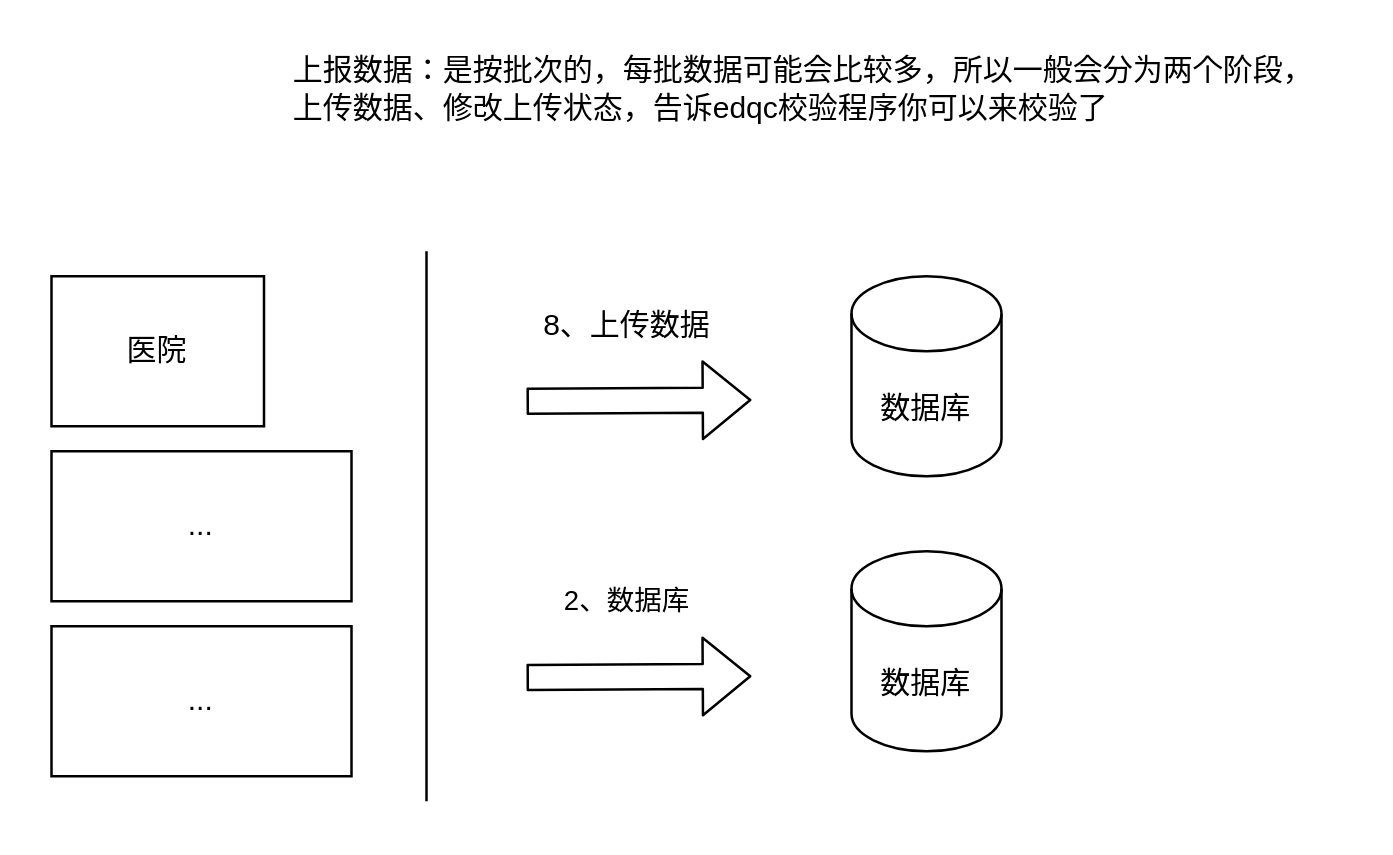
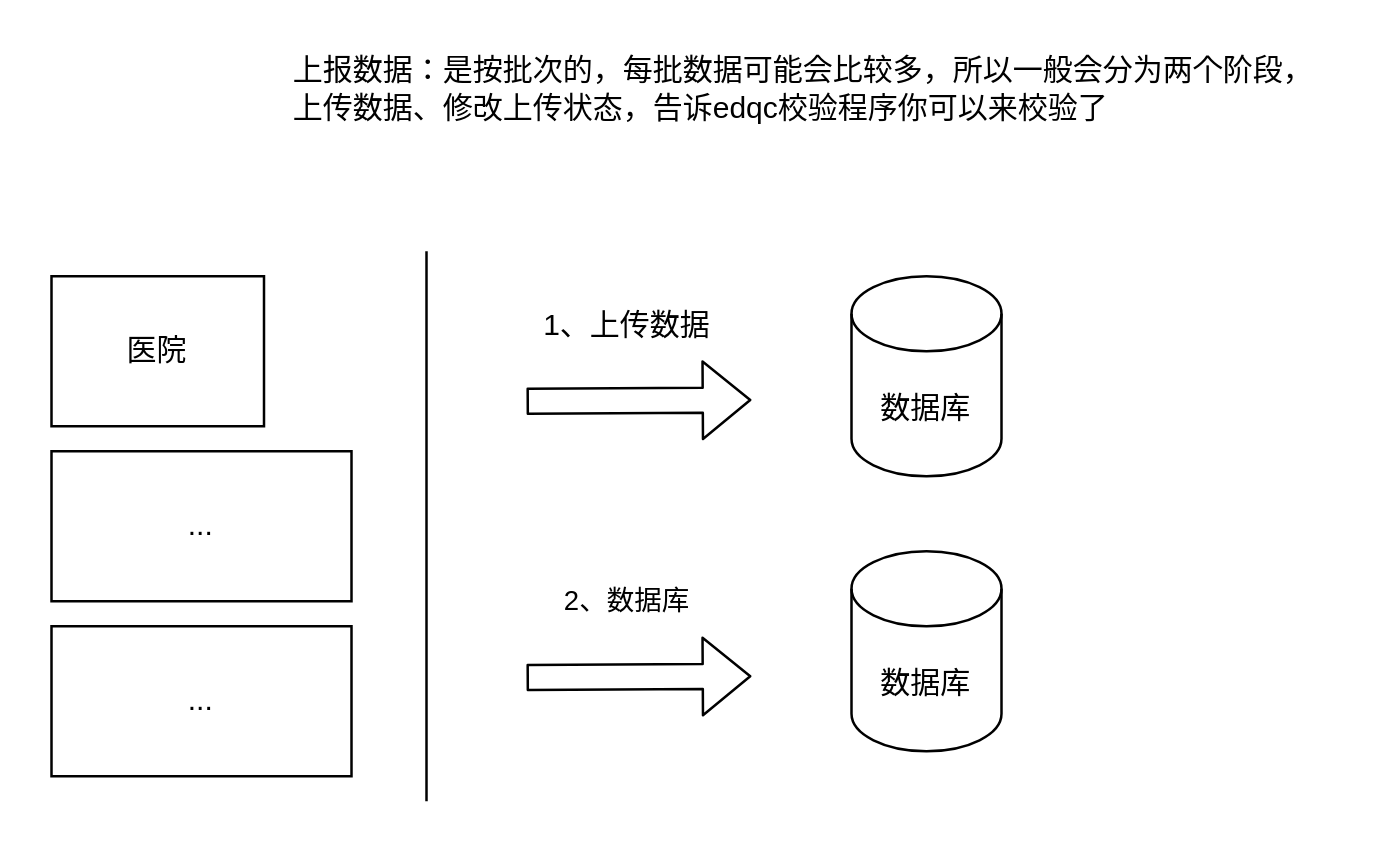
node "8、上传数据": label "8、上传数据" -> "1、上传数据"
